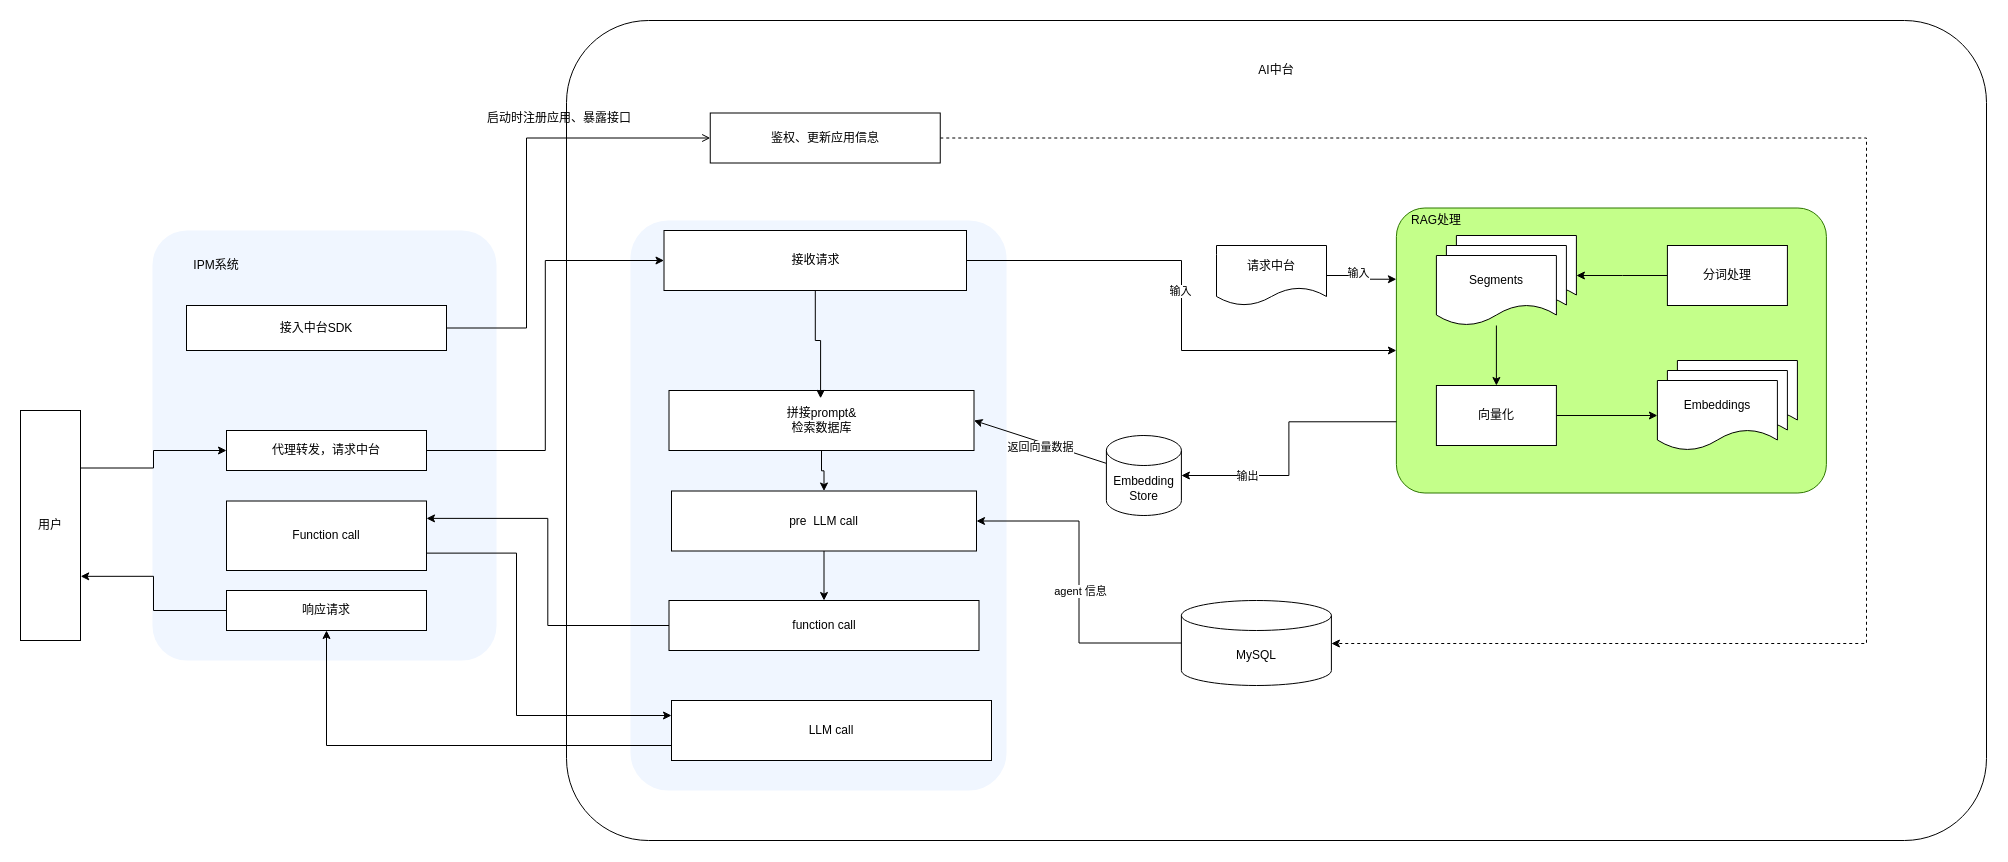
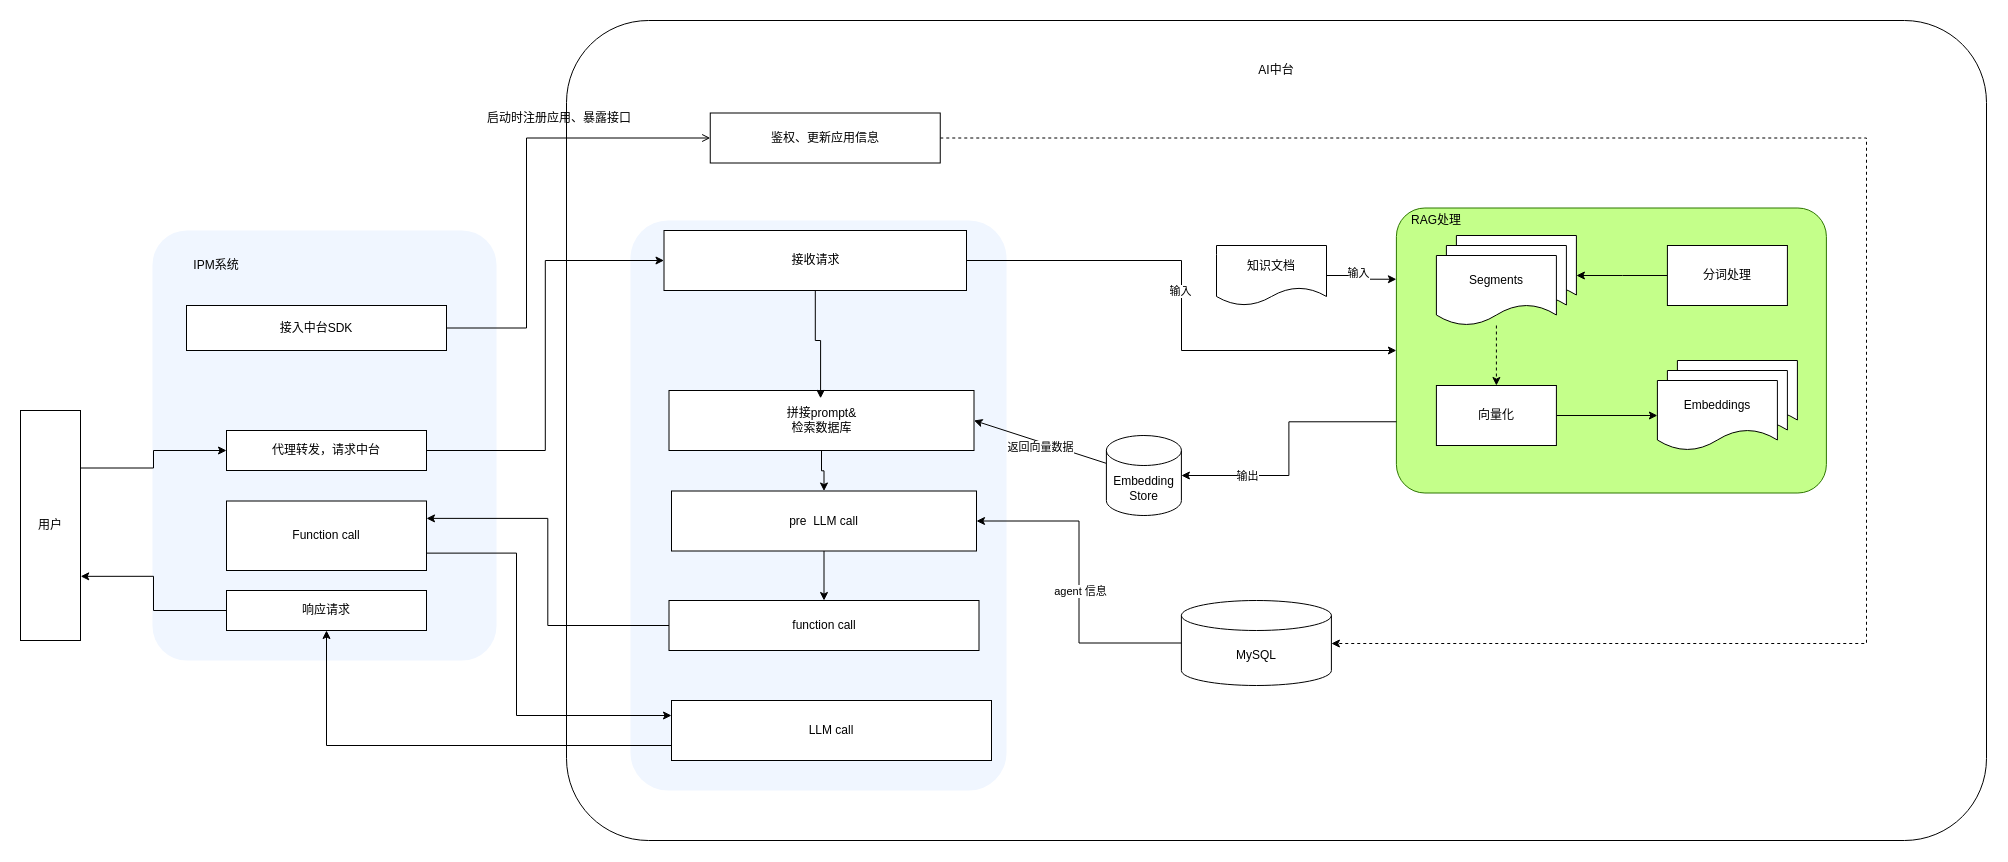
node "请求中台": label "请求中台" -> "知识文档"
edge "Segments" -> "向量化": style solid -> dashed
